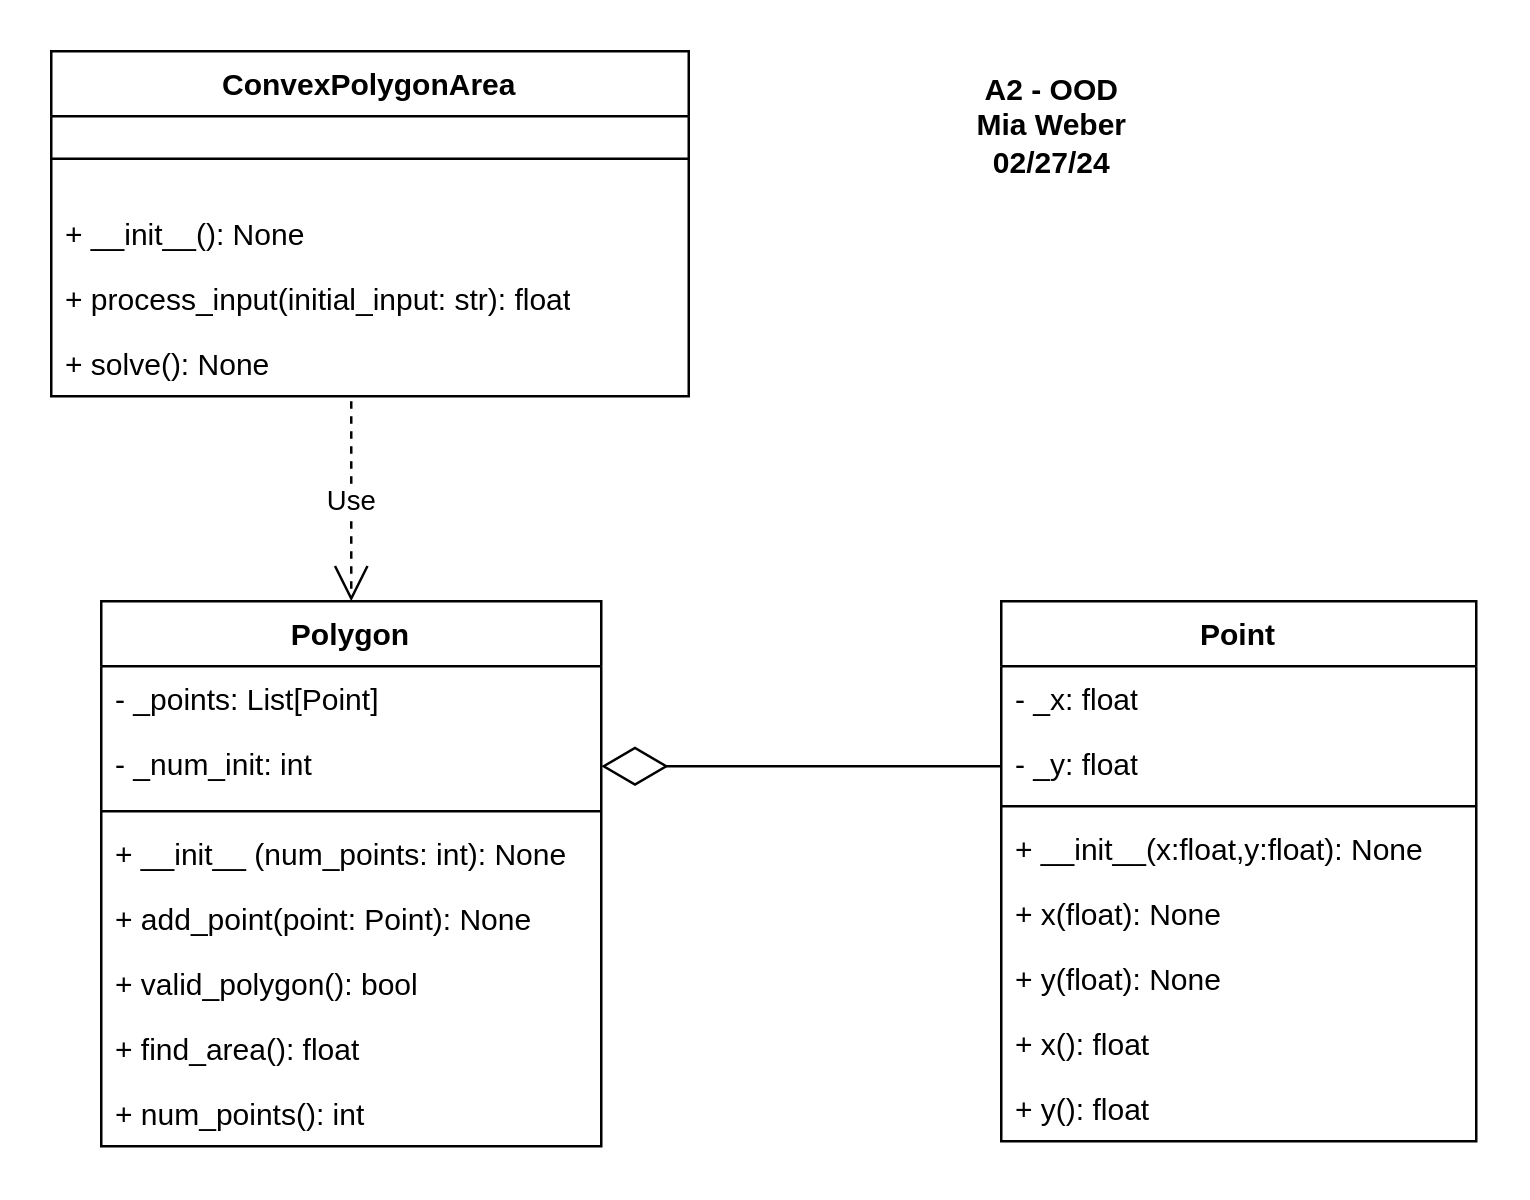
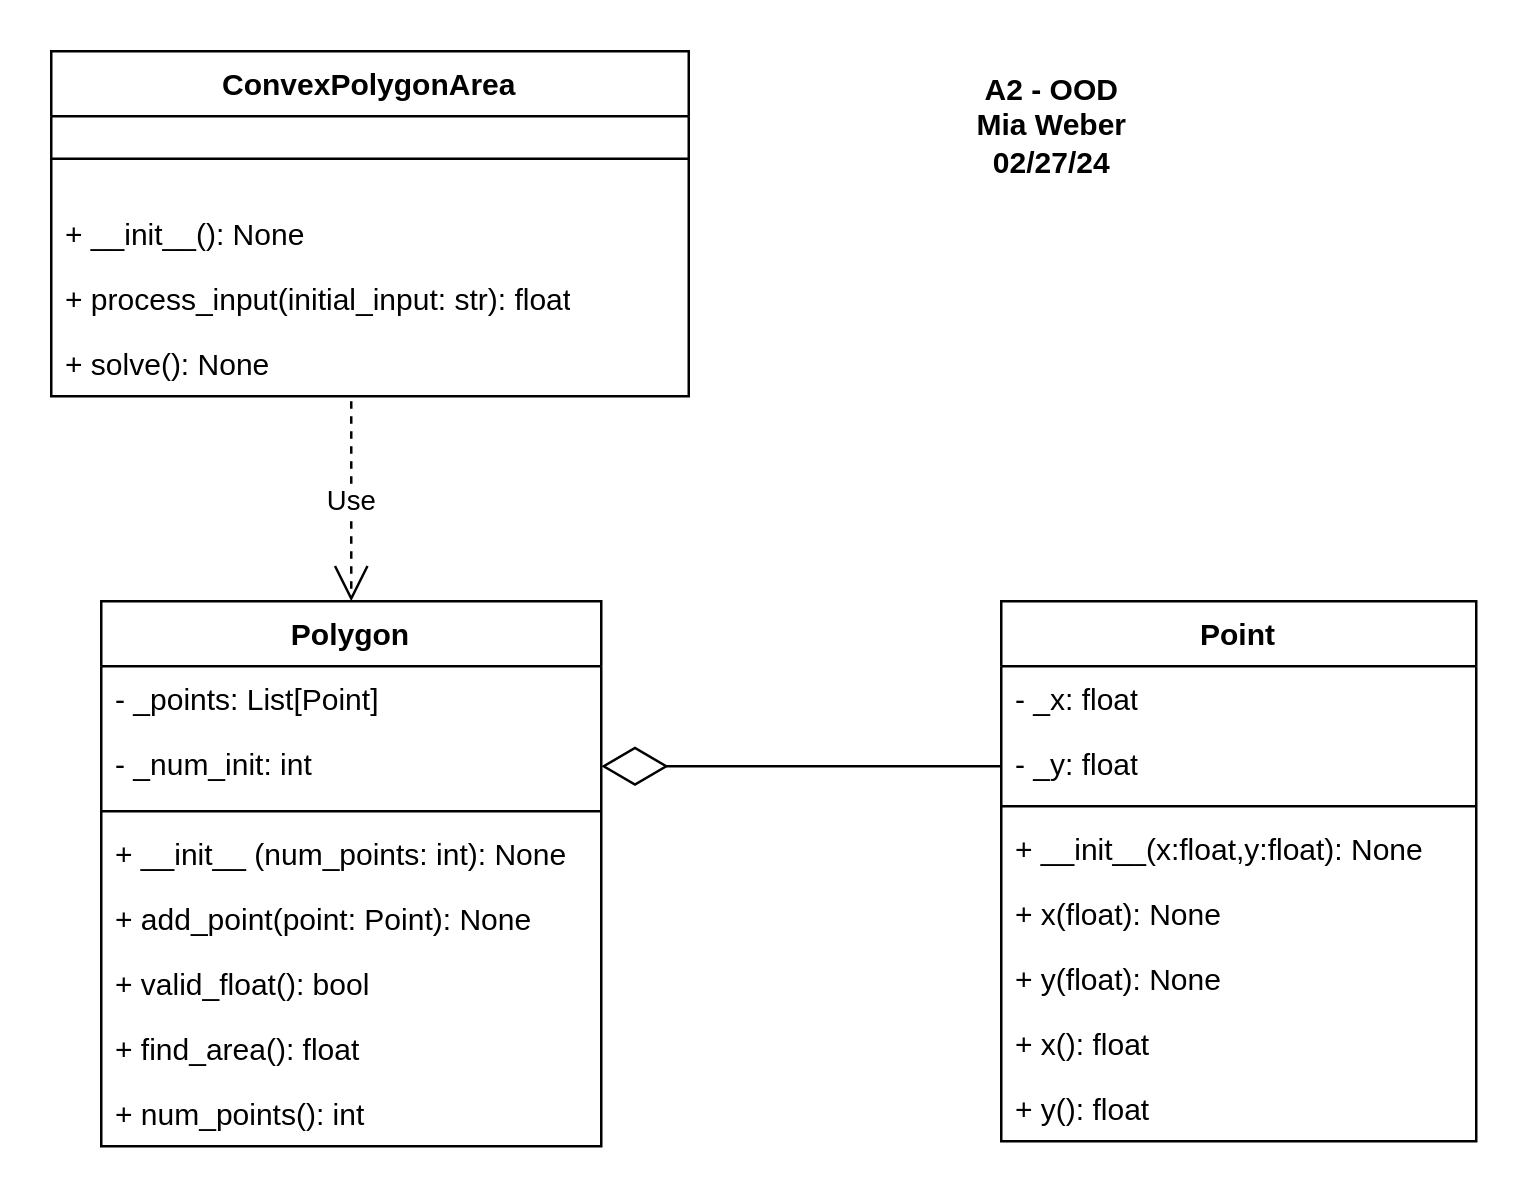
node "+ valid_polygon(): bool": label "+ valid_polygon(): bool" -> "+ valid_float(): bool"
